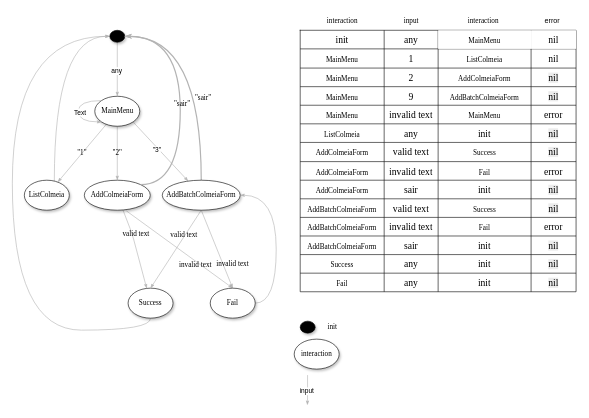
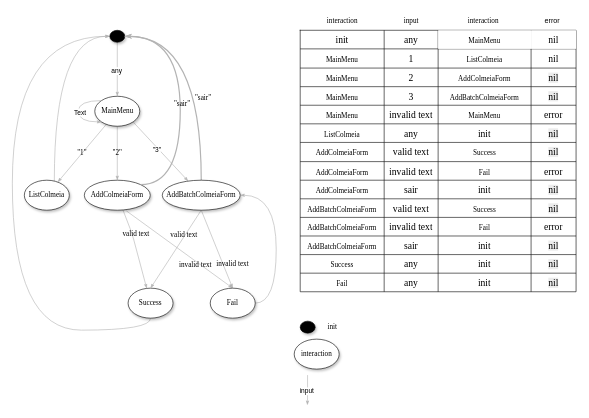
node "9": label "9" -> "3"
